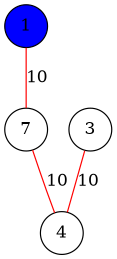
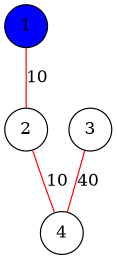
node "7": label "7" -> "2"
edge "3" -- "4": label "10" -> "40"
